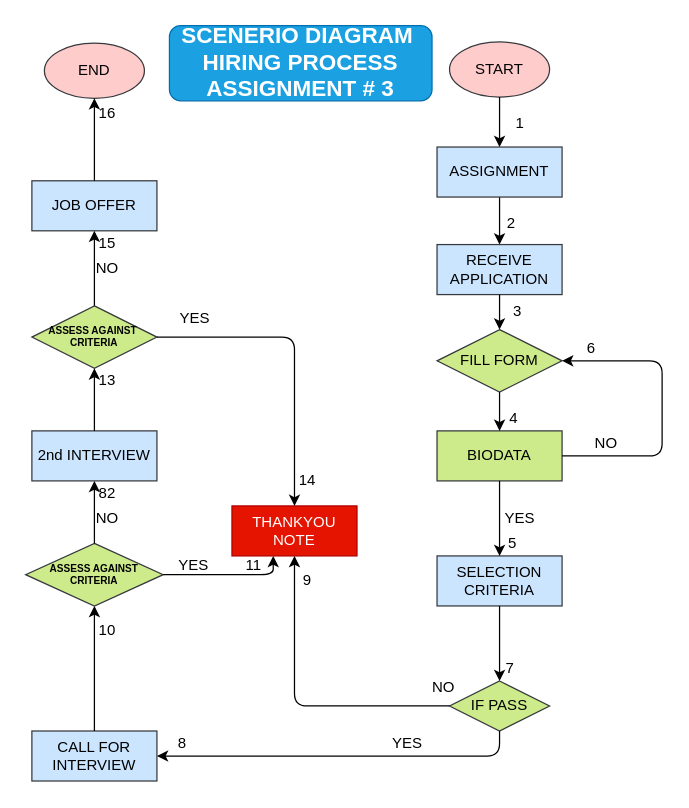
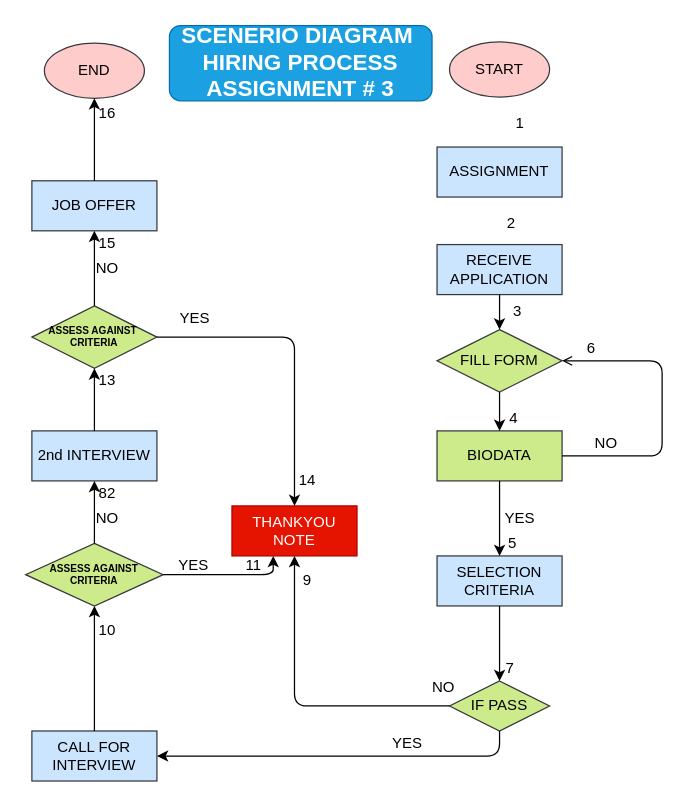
edge "START" -> "ASSIGNMENT": removed
edge "ASSIGNMENT" -> "RECEIVE APPLICATION": removed
edge "BIODATA" -> "FILL FORM": arrowhead classic -> open
node "8": removed
